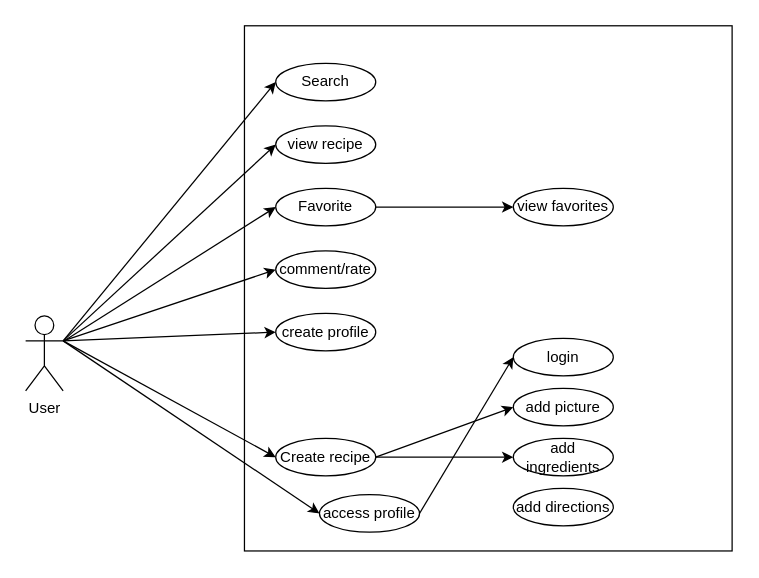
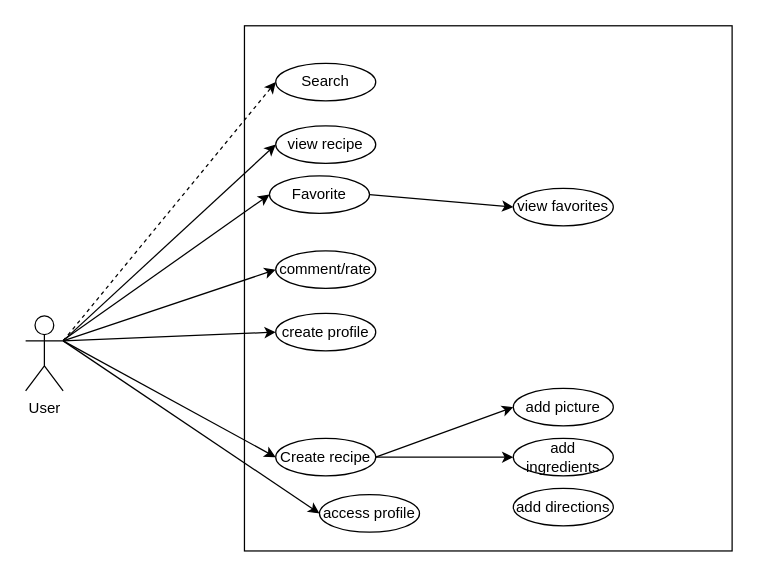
node "Favorite": moved (326, 207) -> (319, 194)
edge "User" -> "Search": style solid -> dashed
node "login": removed
edge "access profile" -> "login": removed
